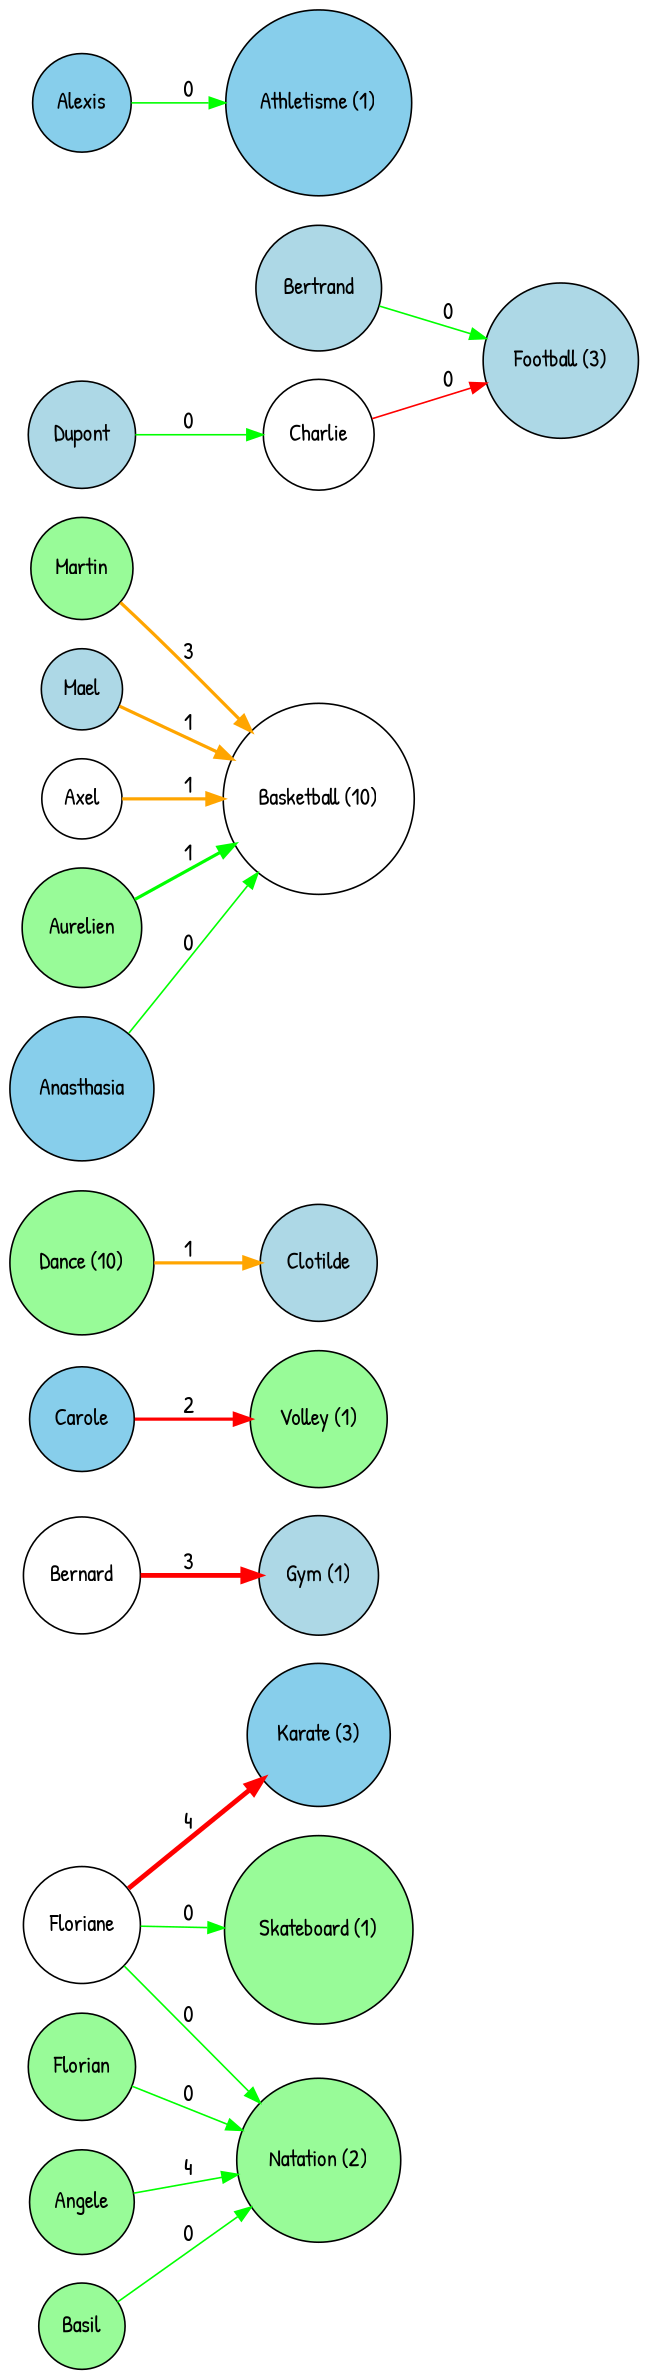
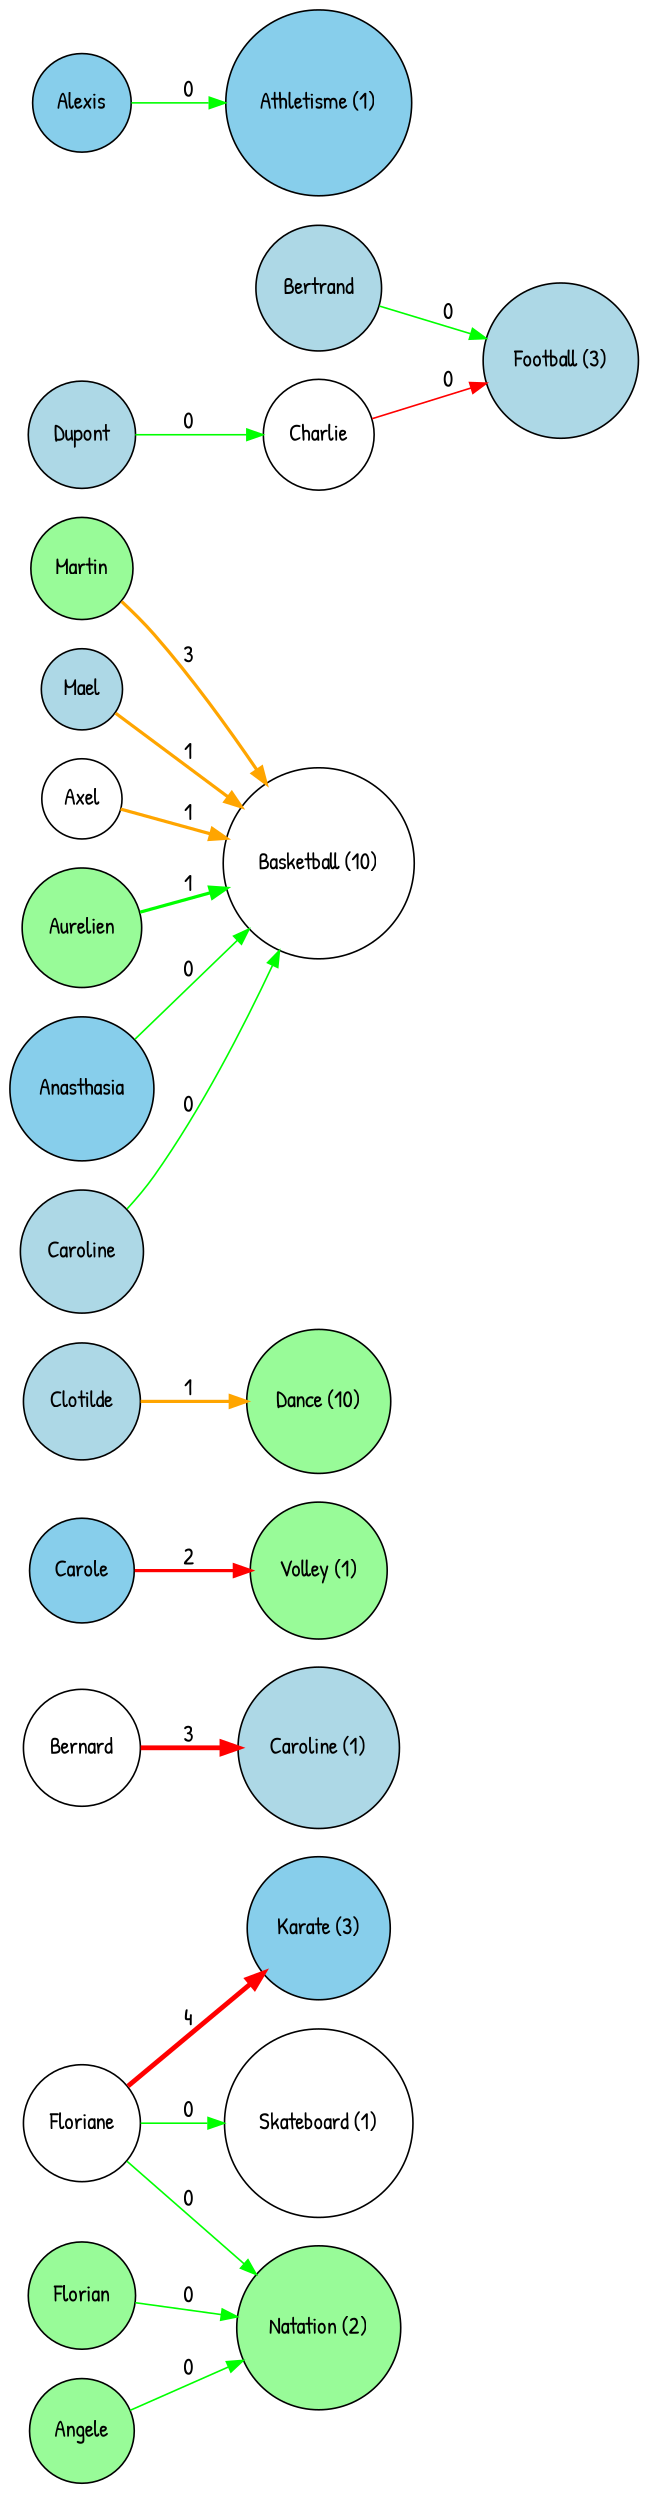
node "Caroline": added
edge "Dance (10)" -> "Clotilde": reversed
node "Gym (1)": label "Gym (1)" -> "Caroline (1)"
node "Skateboard (1)": fillcolor palegreen -> white
edge "Angele" -> "Natation (2)": label "4" -> "0"
node "Basil": removed
